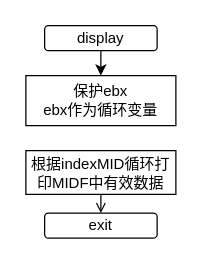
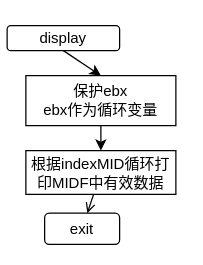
node "display": moved (101, 38) -> (63, 38)
edge "保护ebx ebx作为循环变量" -> "根据indexMID循环打印MIDF中有效数据": added
node "exit": size 113x25 -> 75x31
